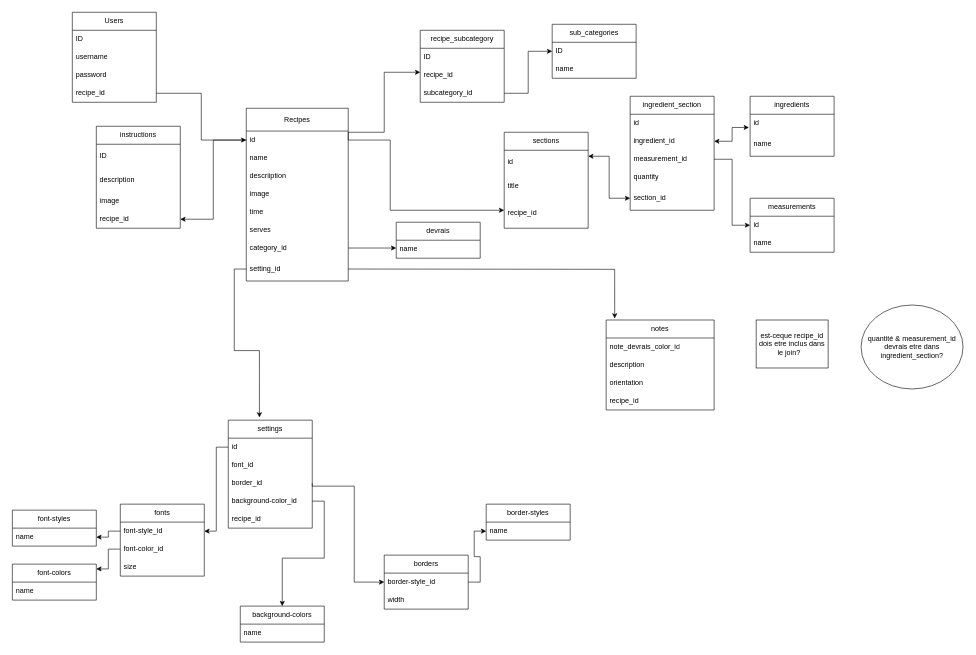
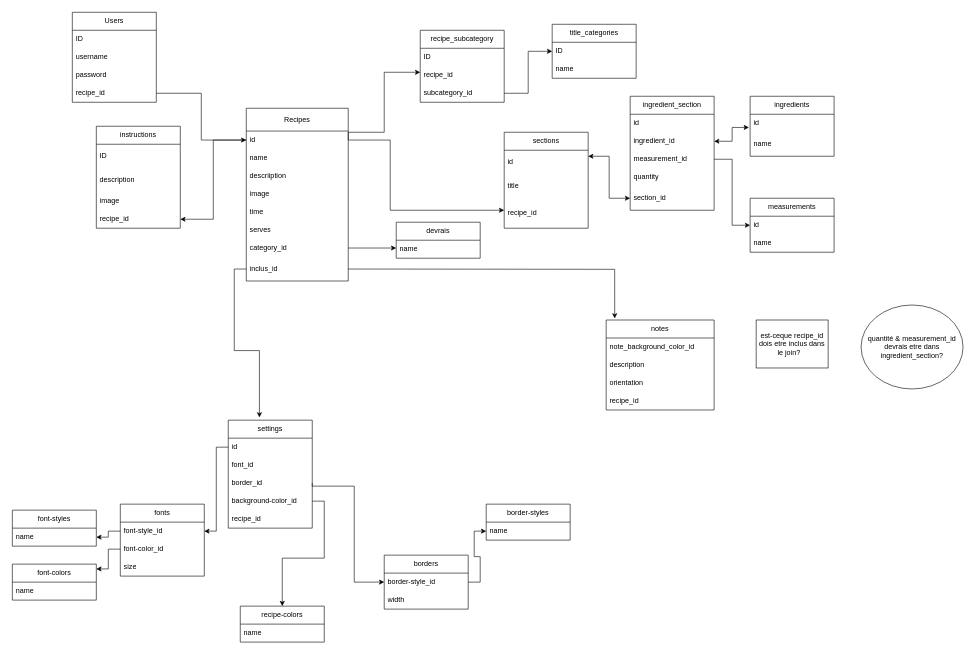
node "sub_categories": label "sub_categories" -> "title_categories"
node "setting_id": label "setting_id" -> "inclus_id"
node "note_devrais_color_id": label "note_devrais_color_id" -> "note_background_color_id"
node "background-colors": label "background-colors" -> "recipe-colors"
